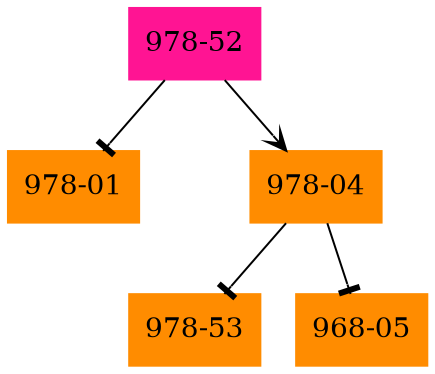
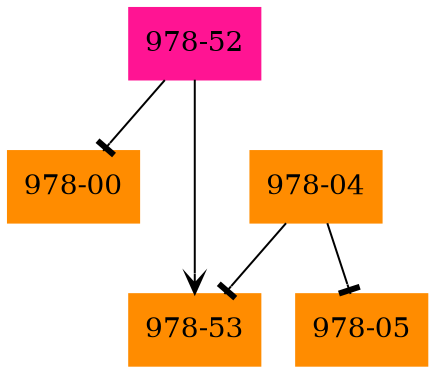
edge "978-52" -> "978-04": now "978-52" -> "978-53"
node "978-01": label "978-01" -> "978-00"
node "968-05": label "968-05" -> "978-05"
